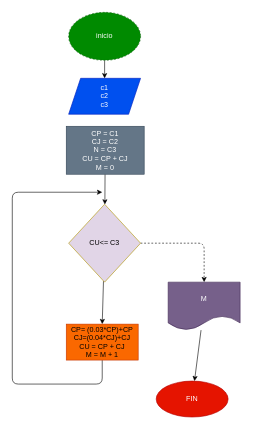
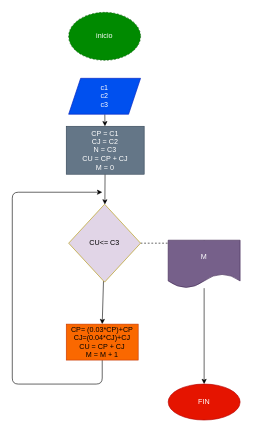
edge "inicio" -> "c1 c2 c3": removed
edge "c1 c2 c3" -> "CP = C1 CJ = C2 N = C3 CU = CP + CJ M = 0": added
node "M": moved (204, 306) -> (204, 264)
node "FIN": moved (192, 399) -> (204, 402)
